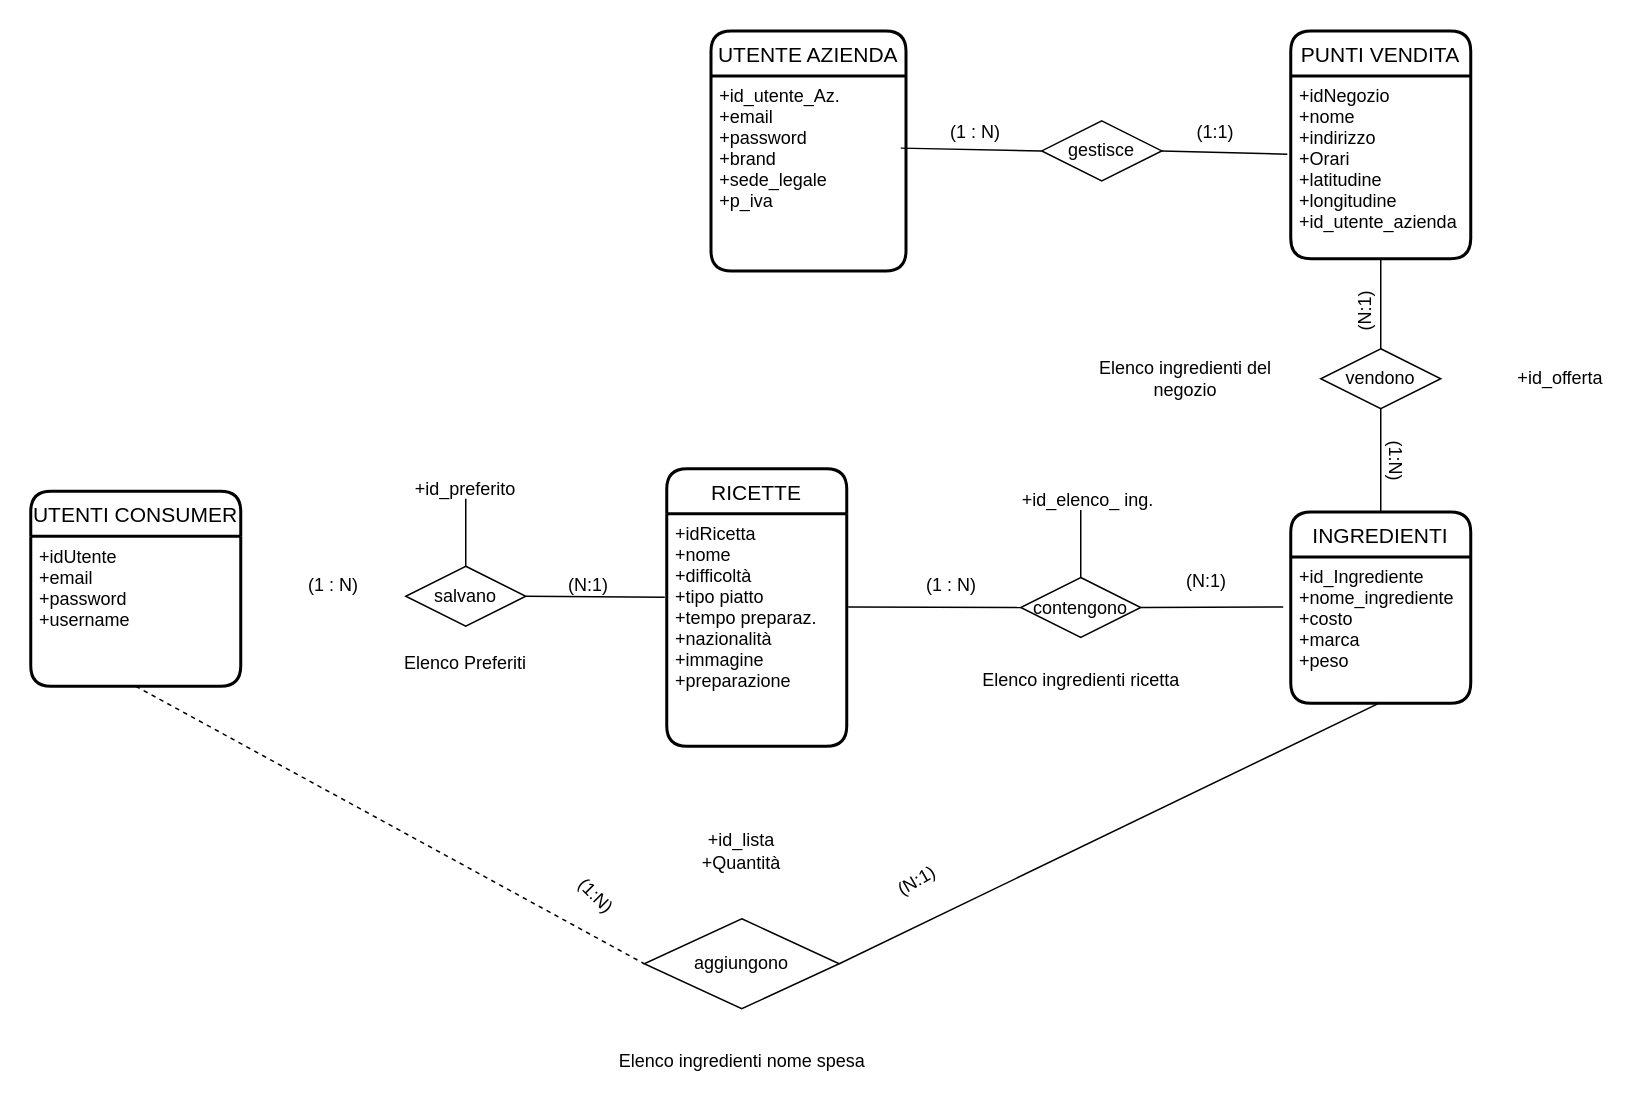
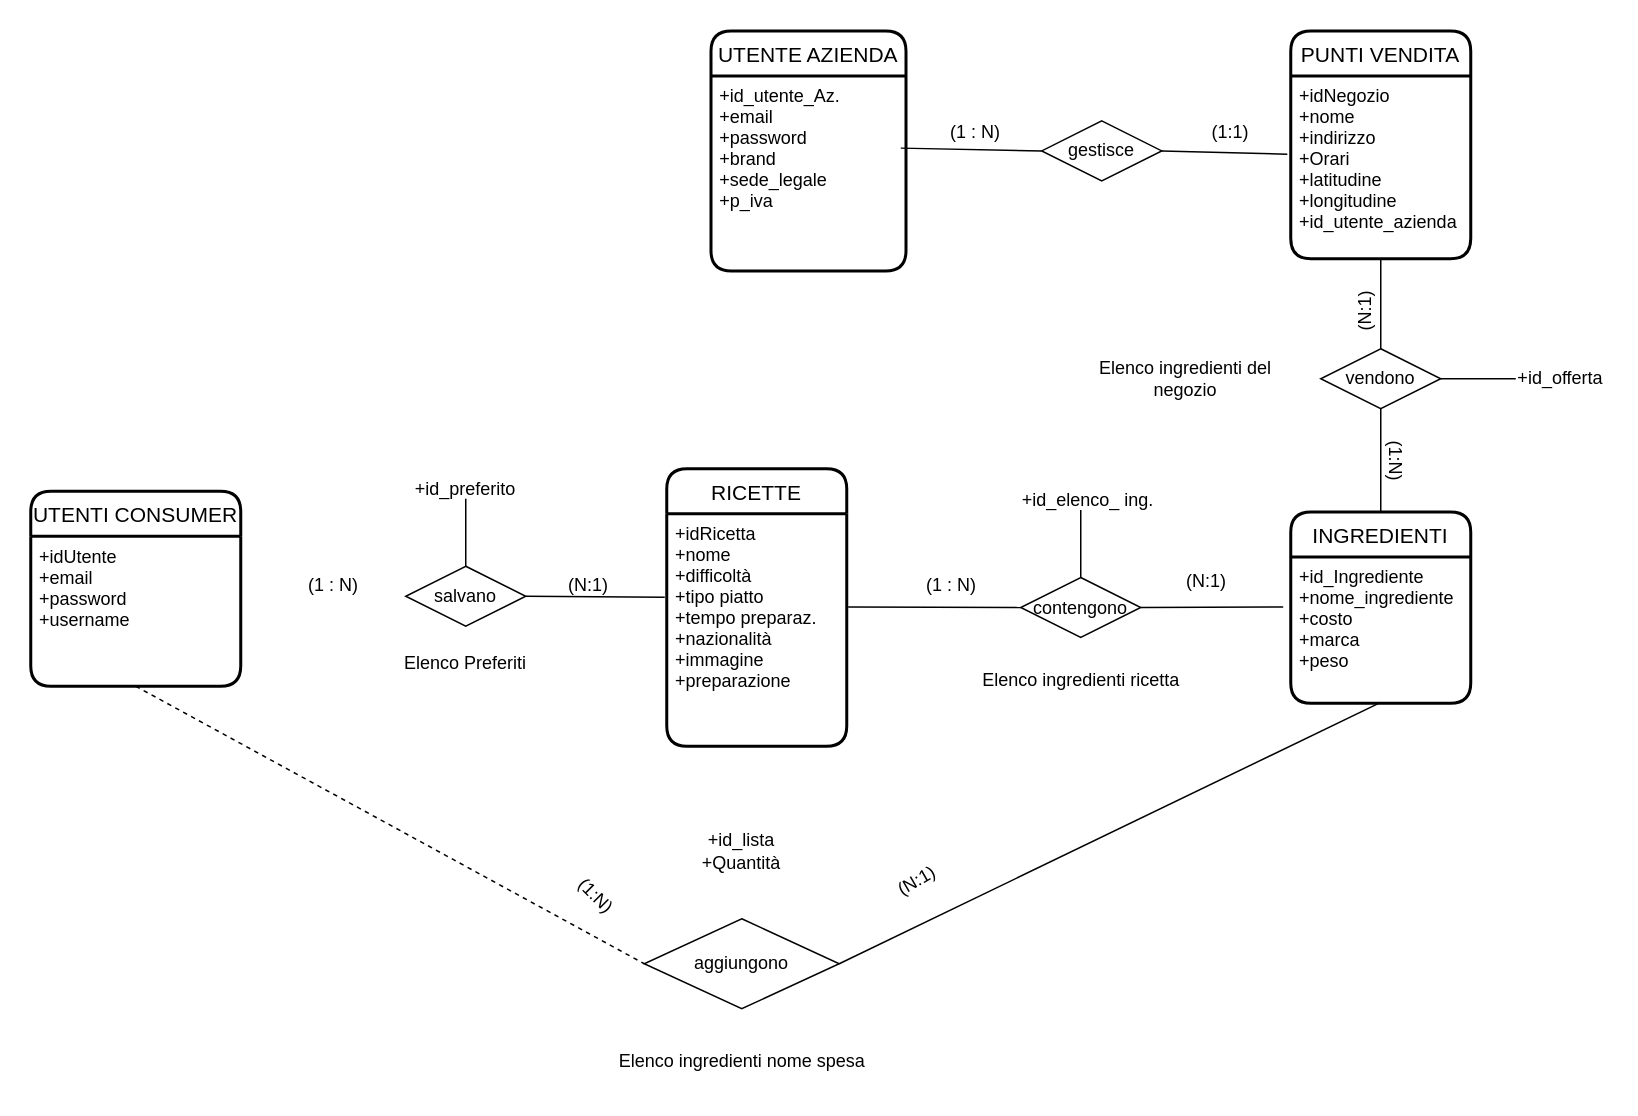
node "(1:1)": moved (1216, 133) -> (1231, 133)
edge "vendono" -- "+id_offerta": added
